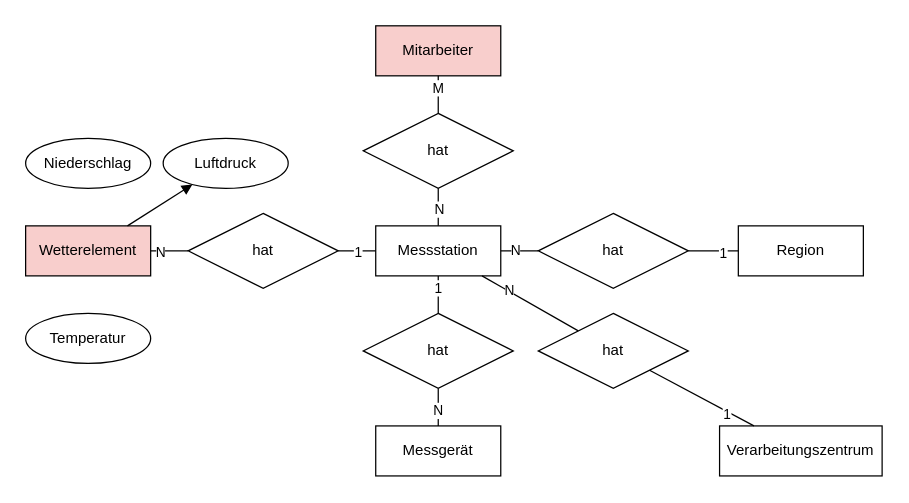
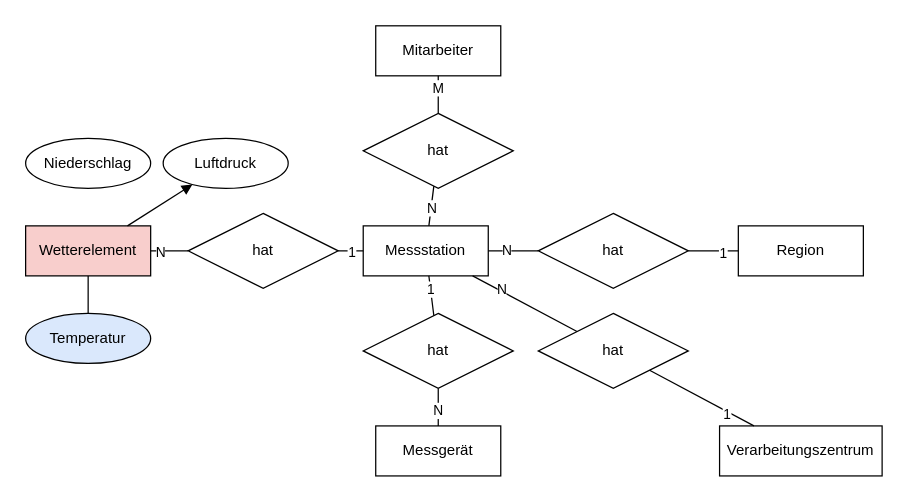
node "Mitarbeiter": fillcolor #f8cecc -> #ffffff
node "Messstation": moved (438, 251) -> (426, 251)
edge "Wetterelement" -- "Temperatur": added
node "Temperatur": fillcolor #ffffff -> #dae8fc
